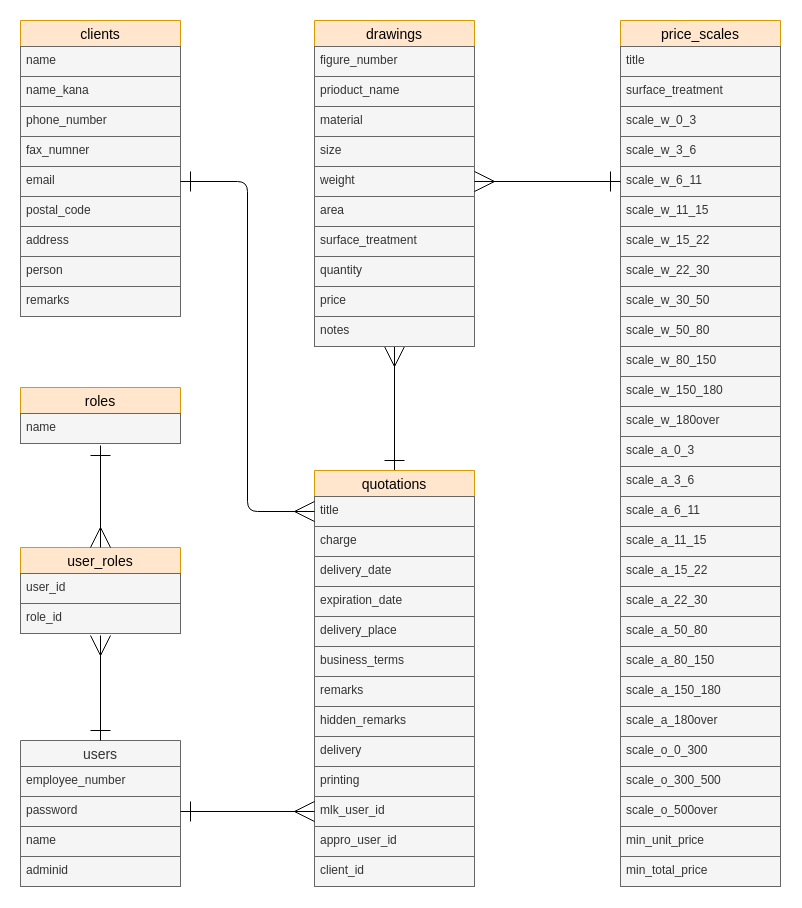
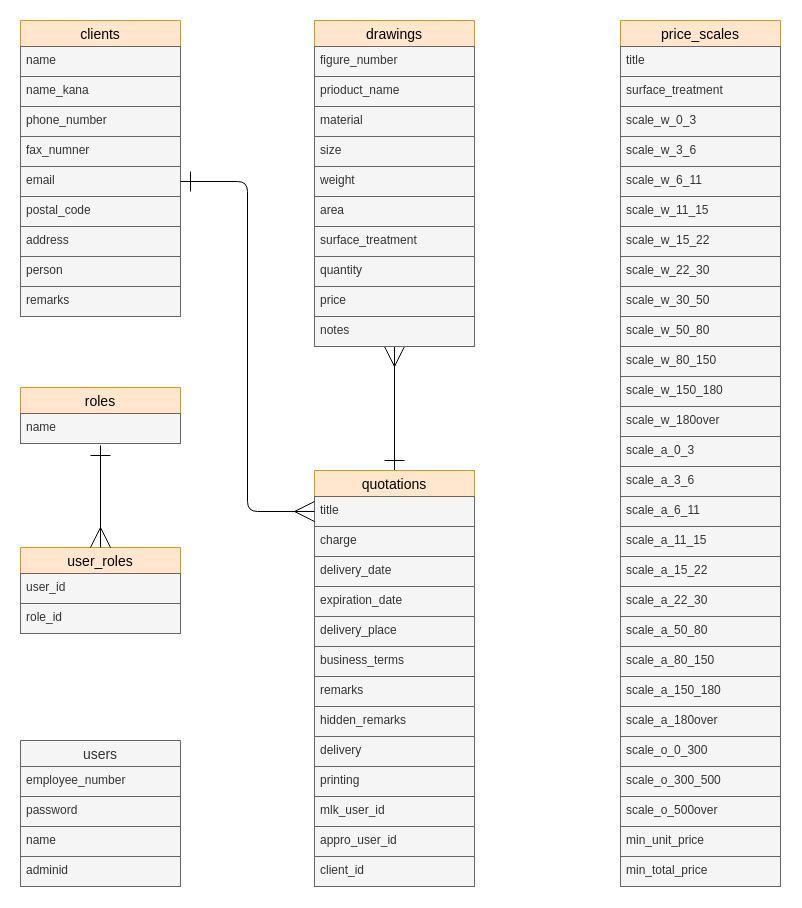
edge "weight" -- "scale_w_6_11": removed
edge "role_id" -- "users": removed
edge "password" -- "mlk_user_id": removed
